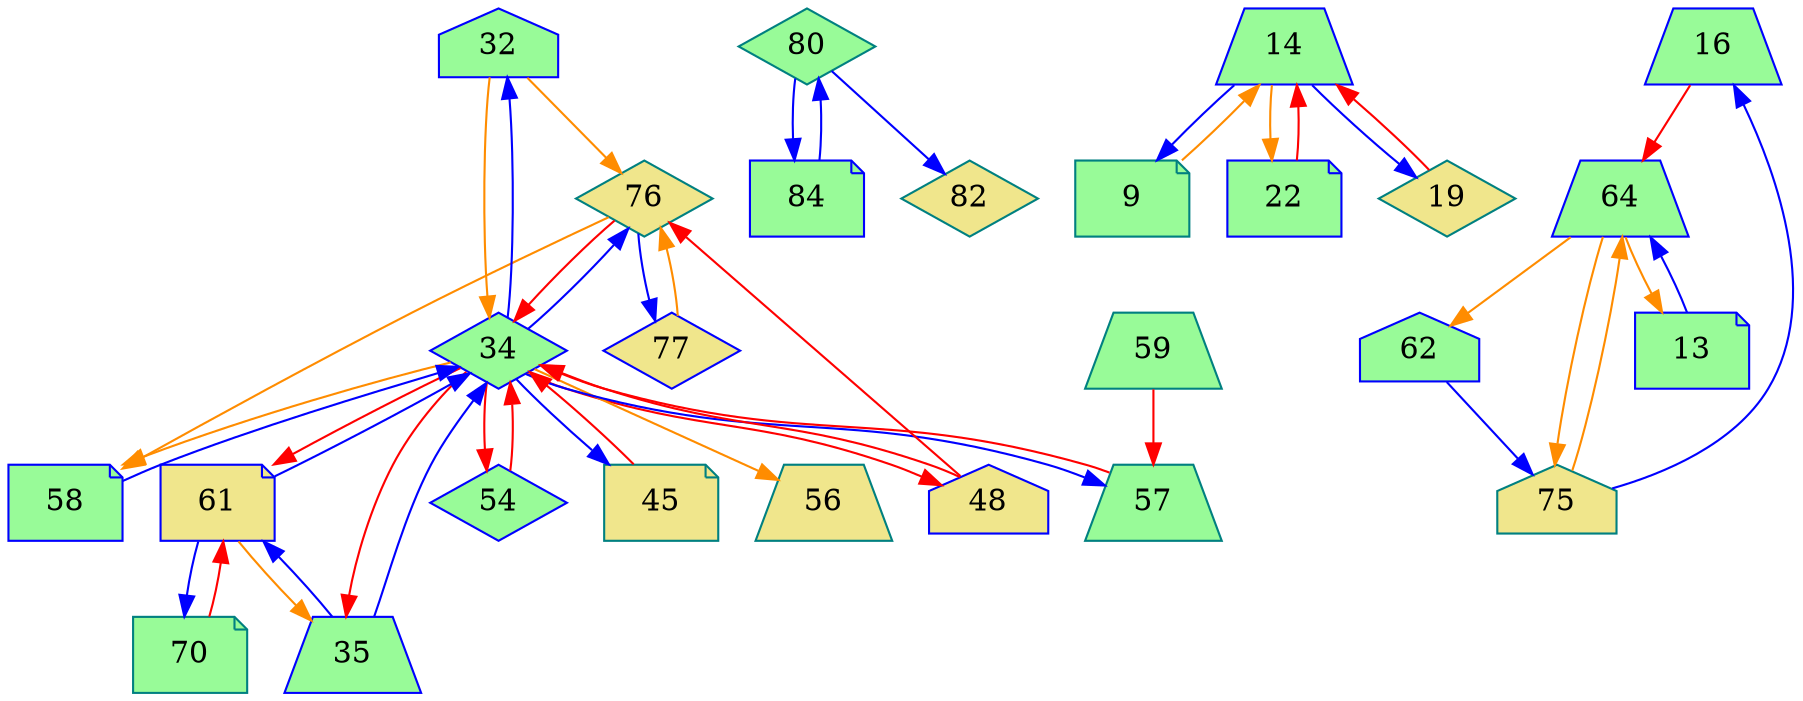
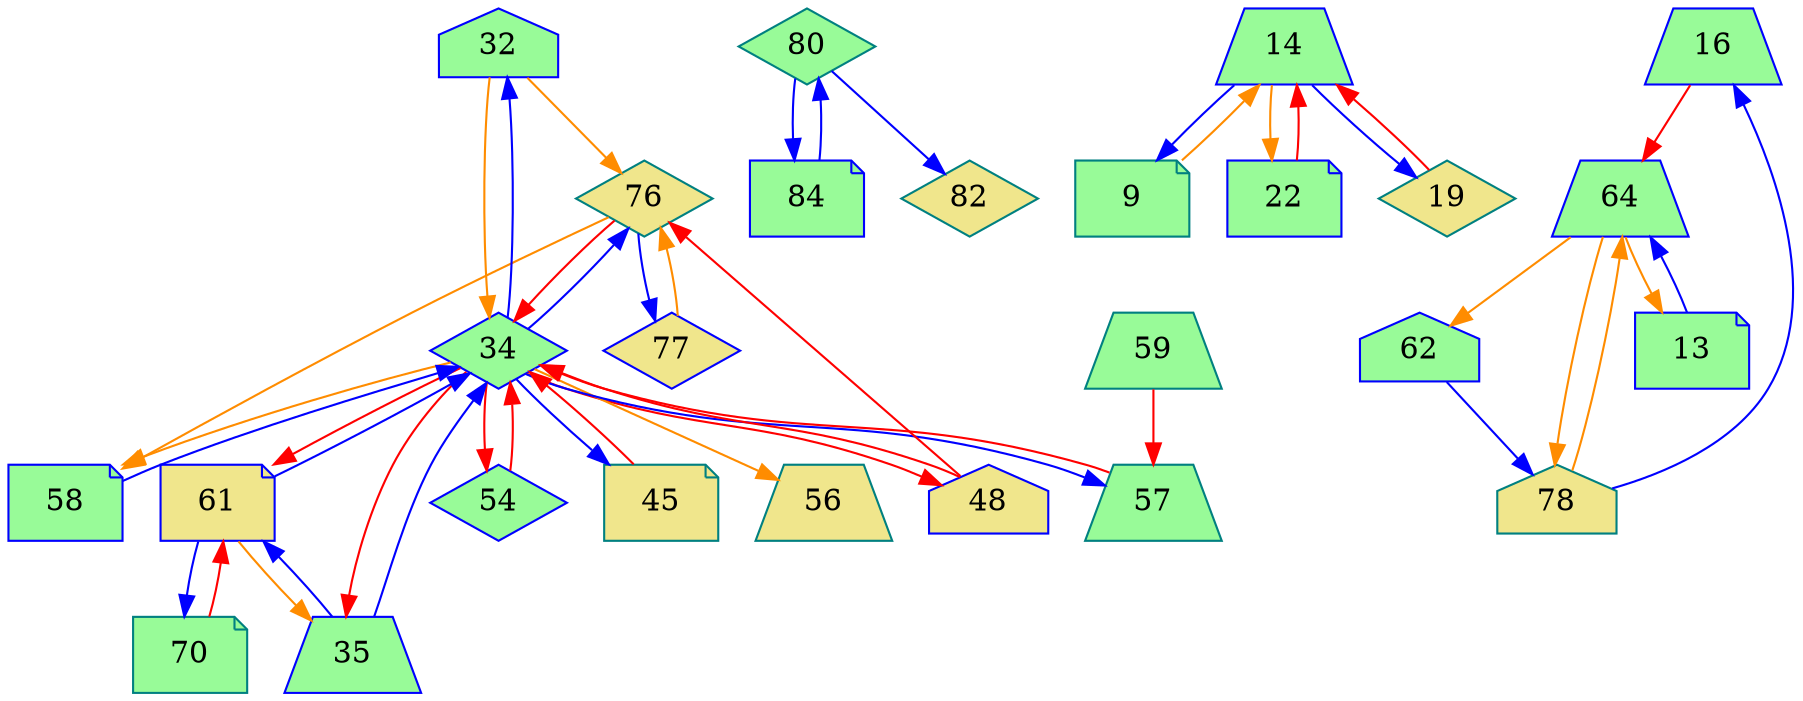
node "75": label "75" -> "78"
